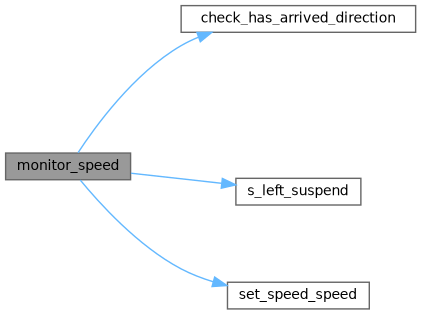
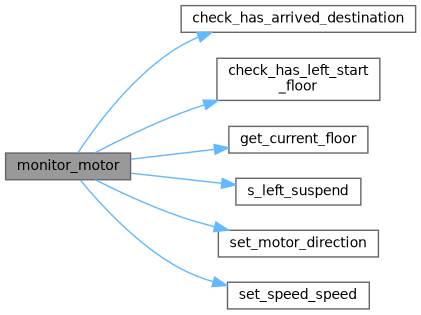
node "check_has_arrived_direction": label "check_has_arrived_direction" -> "check_has_arrived_destination"
node "check_has_left_start _floor": added
node "get_current_floor": added
node "monitor_speed": label "monitor_speed" -> "monitor_motor"
node "set_motor_direction": added
